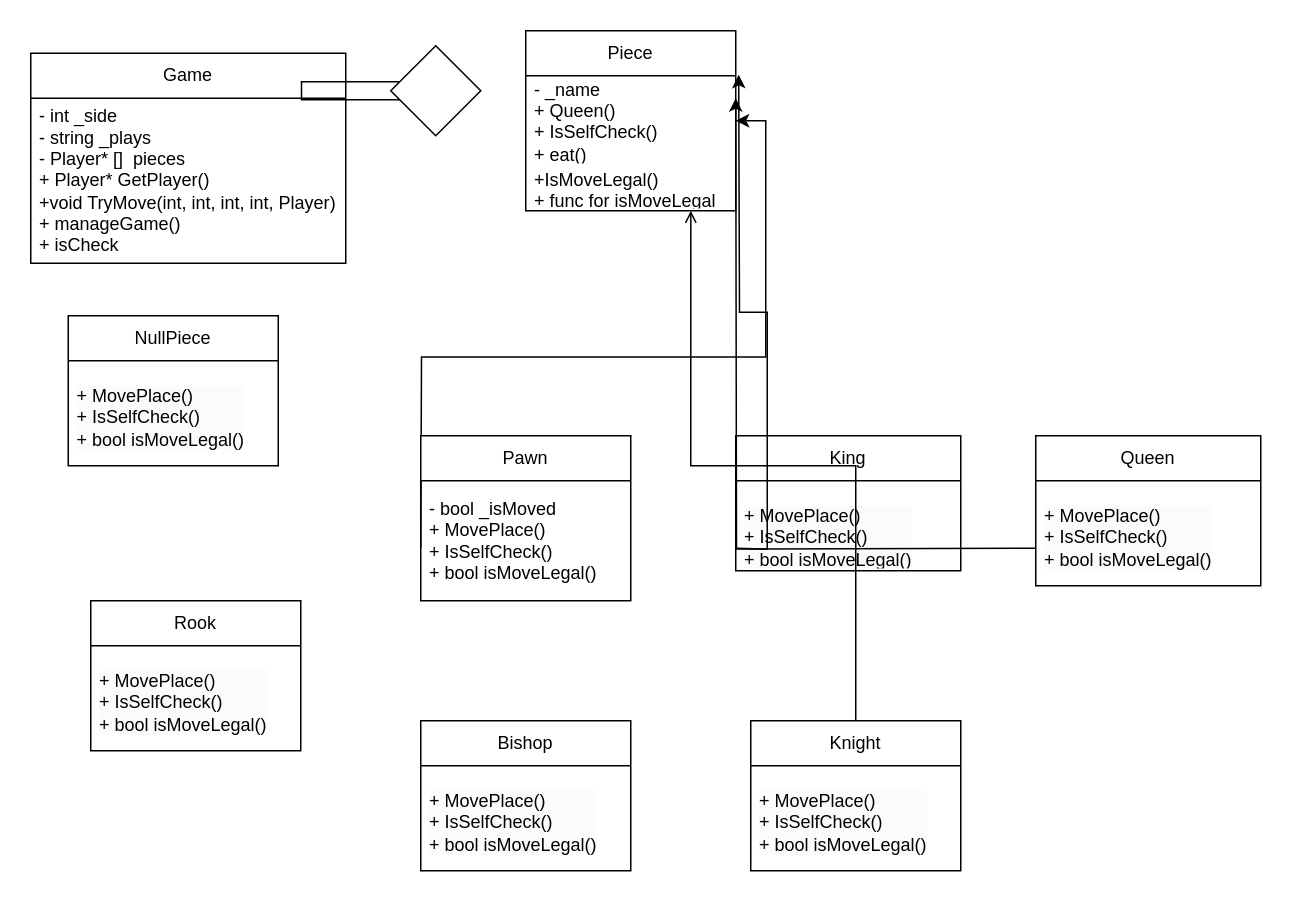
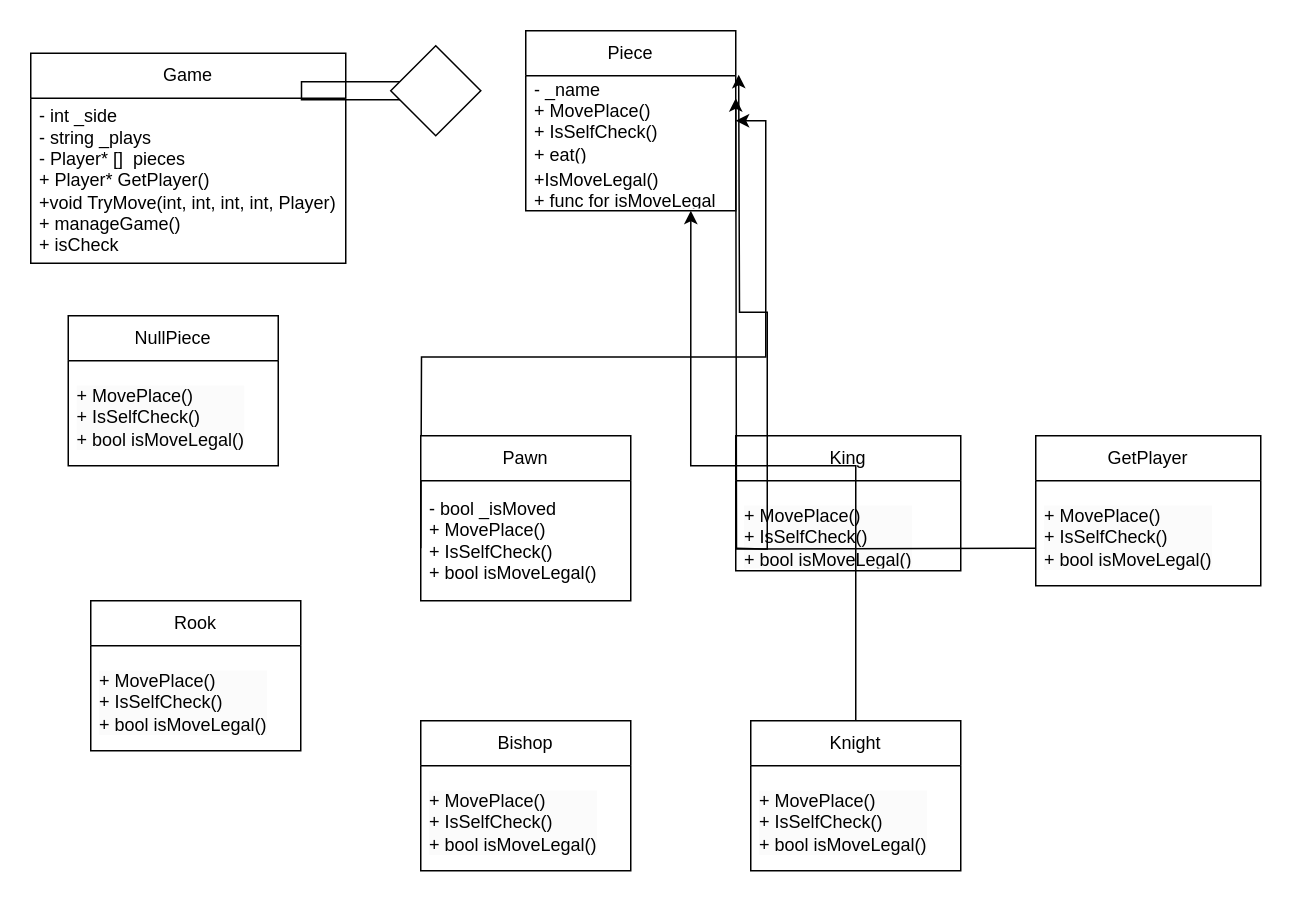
node "- _name + Queen() + IsSelfCheck() + eat()": label "- _name + Queen() + IsSelfCheck() + eat()" -> "- _name + MovePlace() + IsSelfCheck() + eat()"
edge "Knight" -> "+IsMoveLegal() + func for isMoveLegal": arrowhead open -> classic
node "Queen": label "Queen" -> "GetPlayer"
